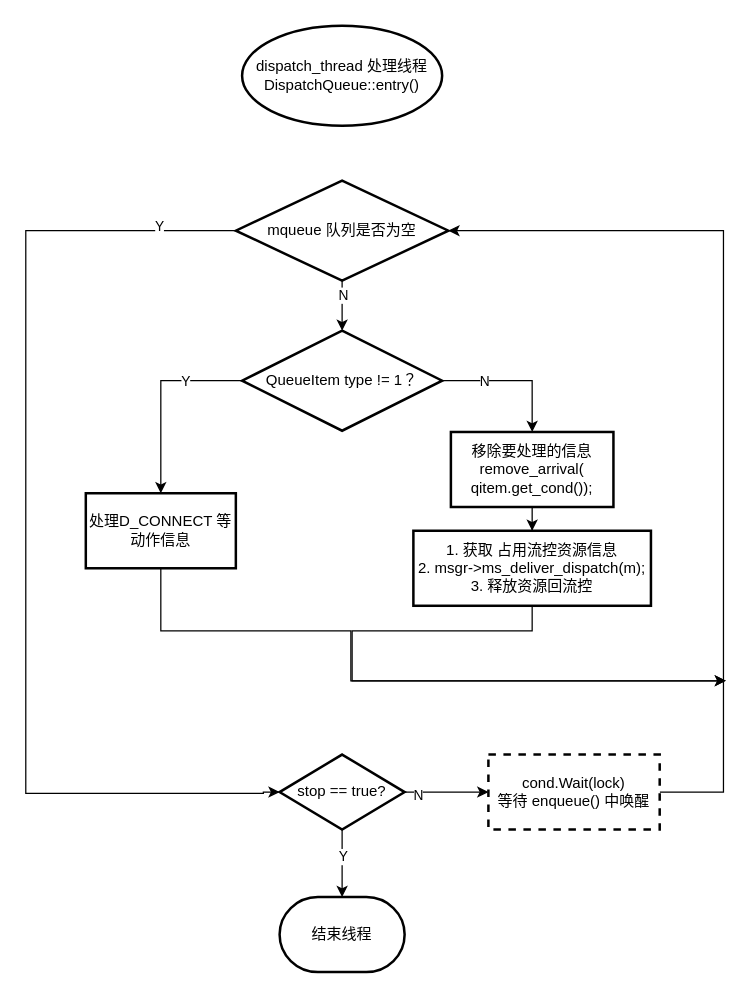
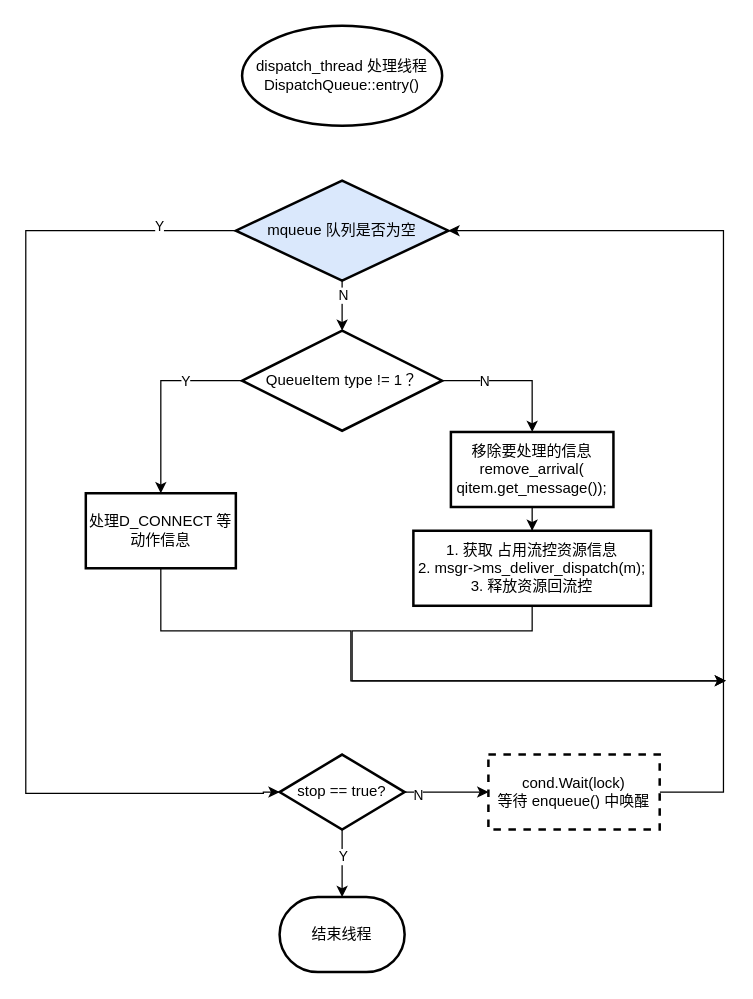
node "mqueue 队列是否为空": fillcolor #ffffff -> #dae8fc
node "移除要处理的信息remove_arrival( qitem.get_cond());": label "移除要处理的信息remove_arrival( qitem.get_cond());" -> "移除要处理的信息remove_arrival( qitem.get_message());"
